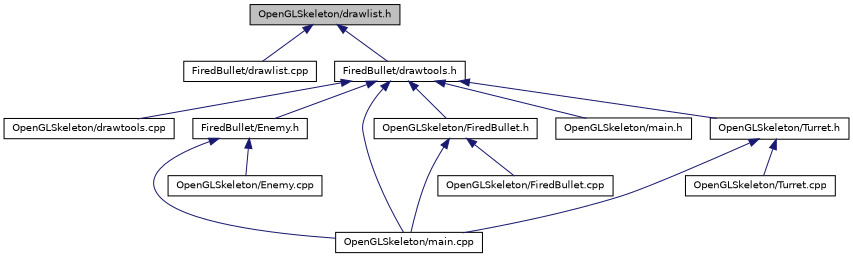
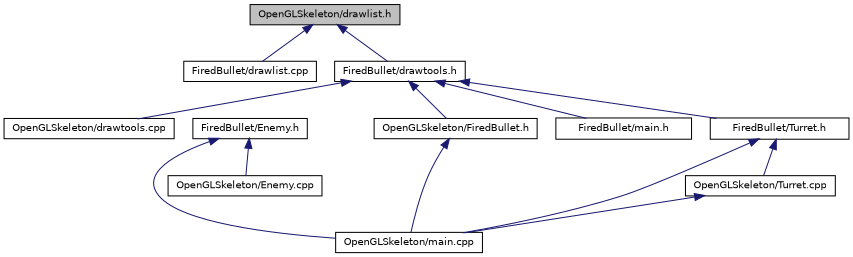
edge "FiredBullet/Enemy.h" -> "FiredBullet/drawtools.h": removed
node "OpenGLSkeleton/main.h": label "OpenGLSkeleton/main.h" -> "FiredBullet/main.h"
node "OpenGLSkeleton/Turret.h": label "OpenGLSkeleton/Turret.h" -> "FiredBullet/Turret.h"
edge "OpenGLSkeleton/main.cpp" -> "FiredBullet/drawtools.h": now "OpenGLSkeleton/main.cpp" -> "OpenGLSkeleton/Turret.cpp"
node "OpenGLSkeleton/FiredBullet.cpp": removed
